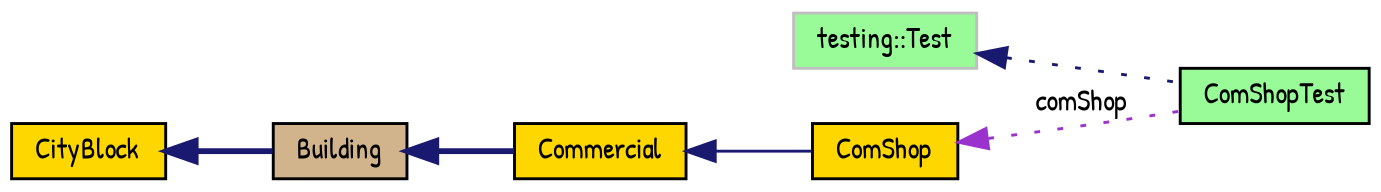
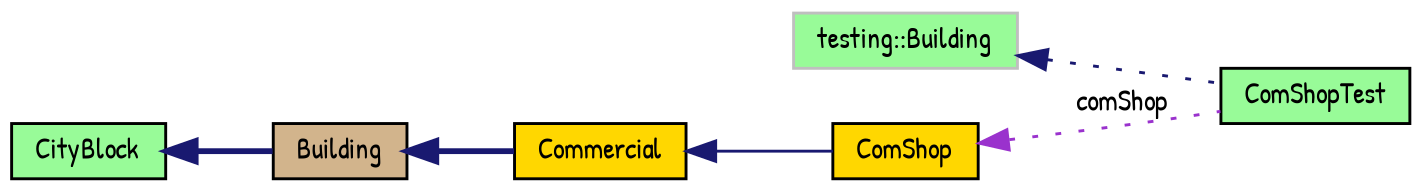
node "testing::Test": label "testing::Test" -> "testing::Building"
node "CityBlock": fillcolor gold -> palegreen
